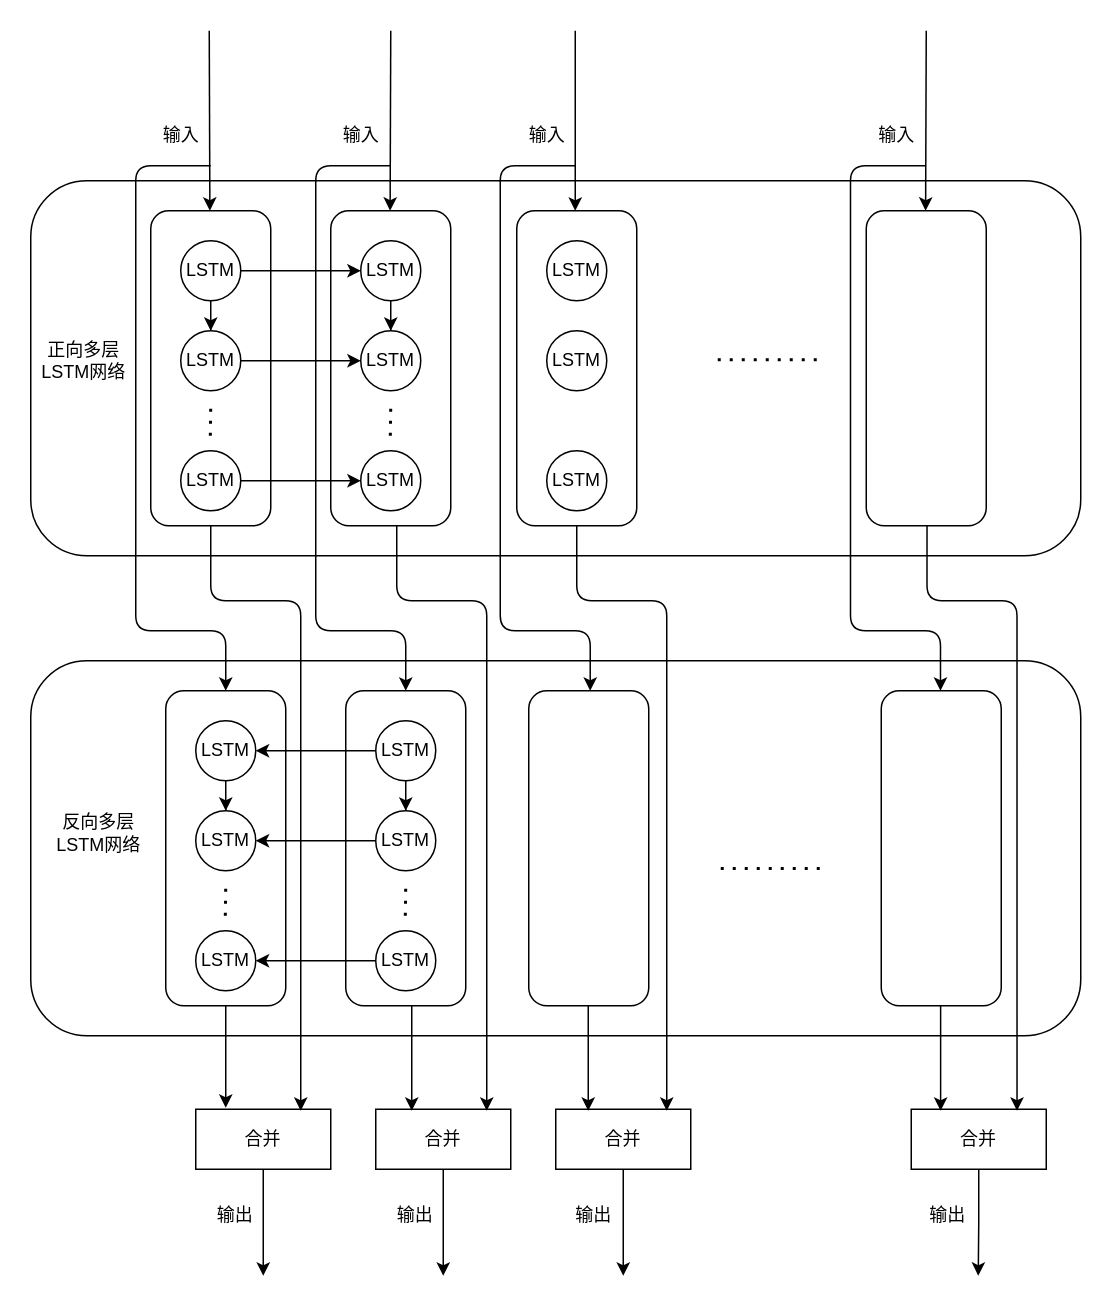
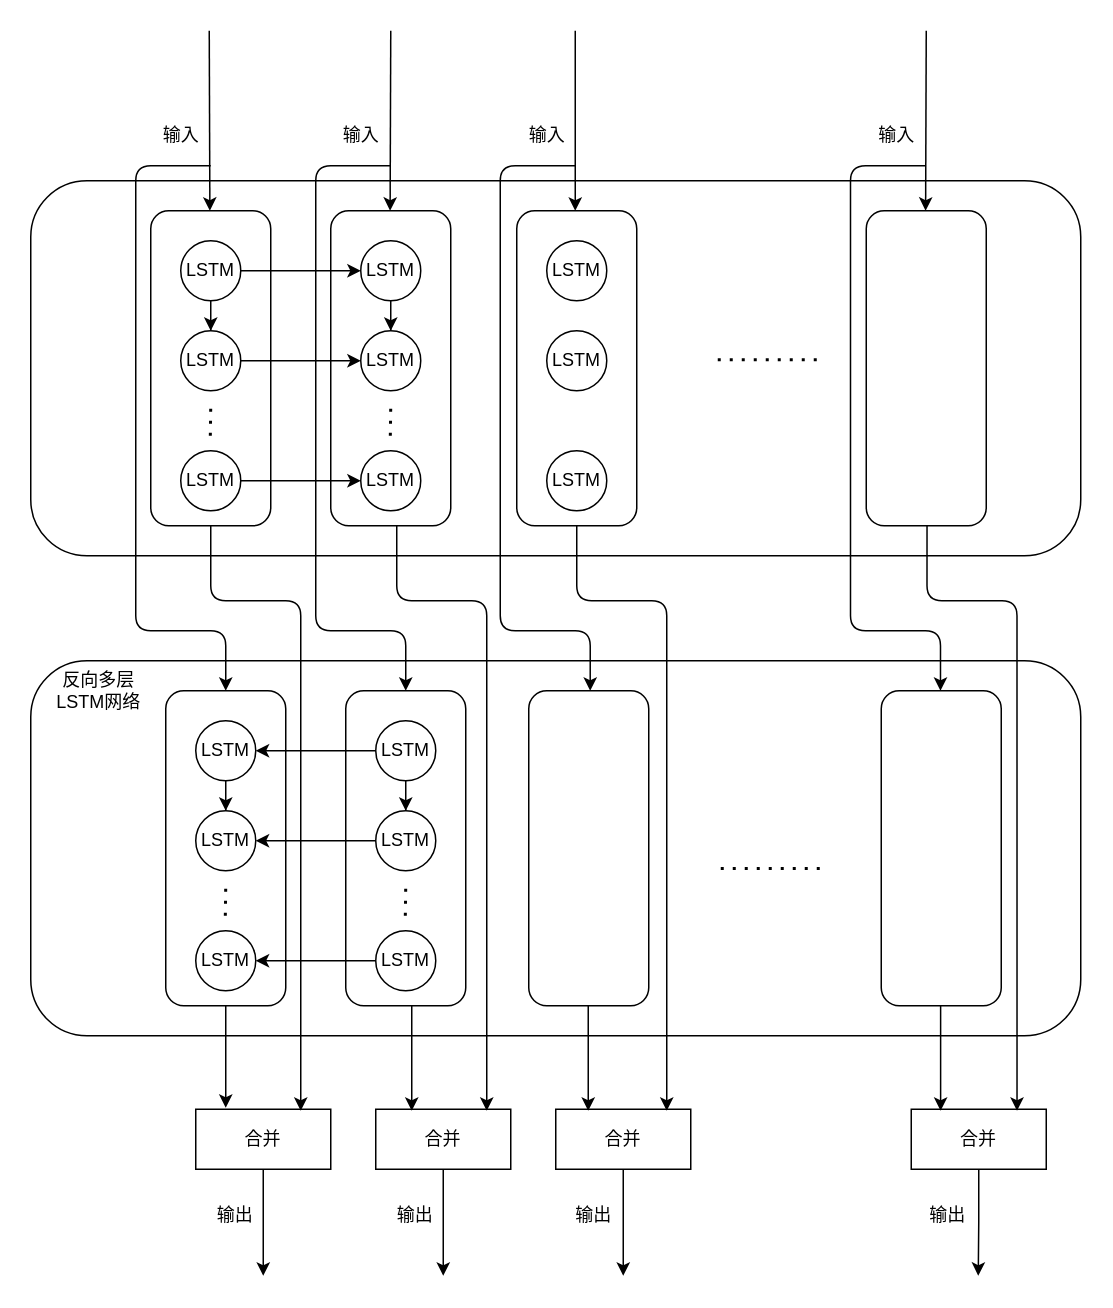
node "正向多层 LSTM网络": removed
node "反向多层 LSTM网络": moved (98, 833) -> (98, 691)
